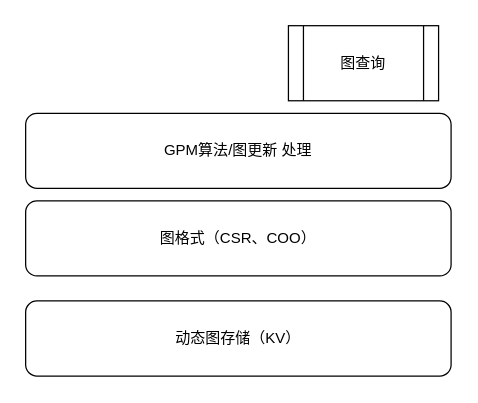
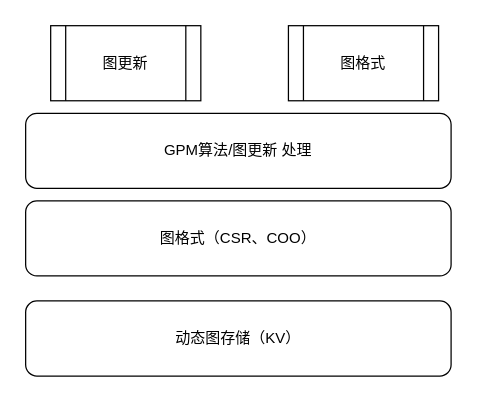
node "图更新": added
node "图查询": label "图查询" -> "图格式"
